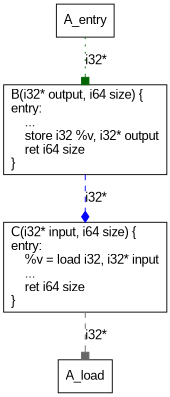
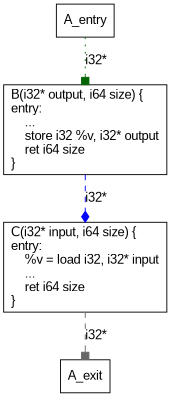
node "A_load": label "A_load" -> "A_exit"
